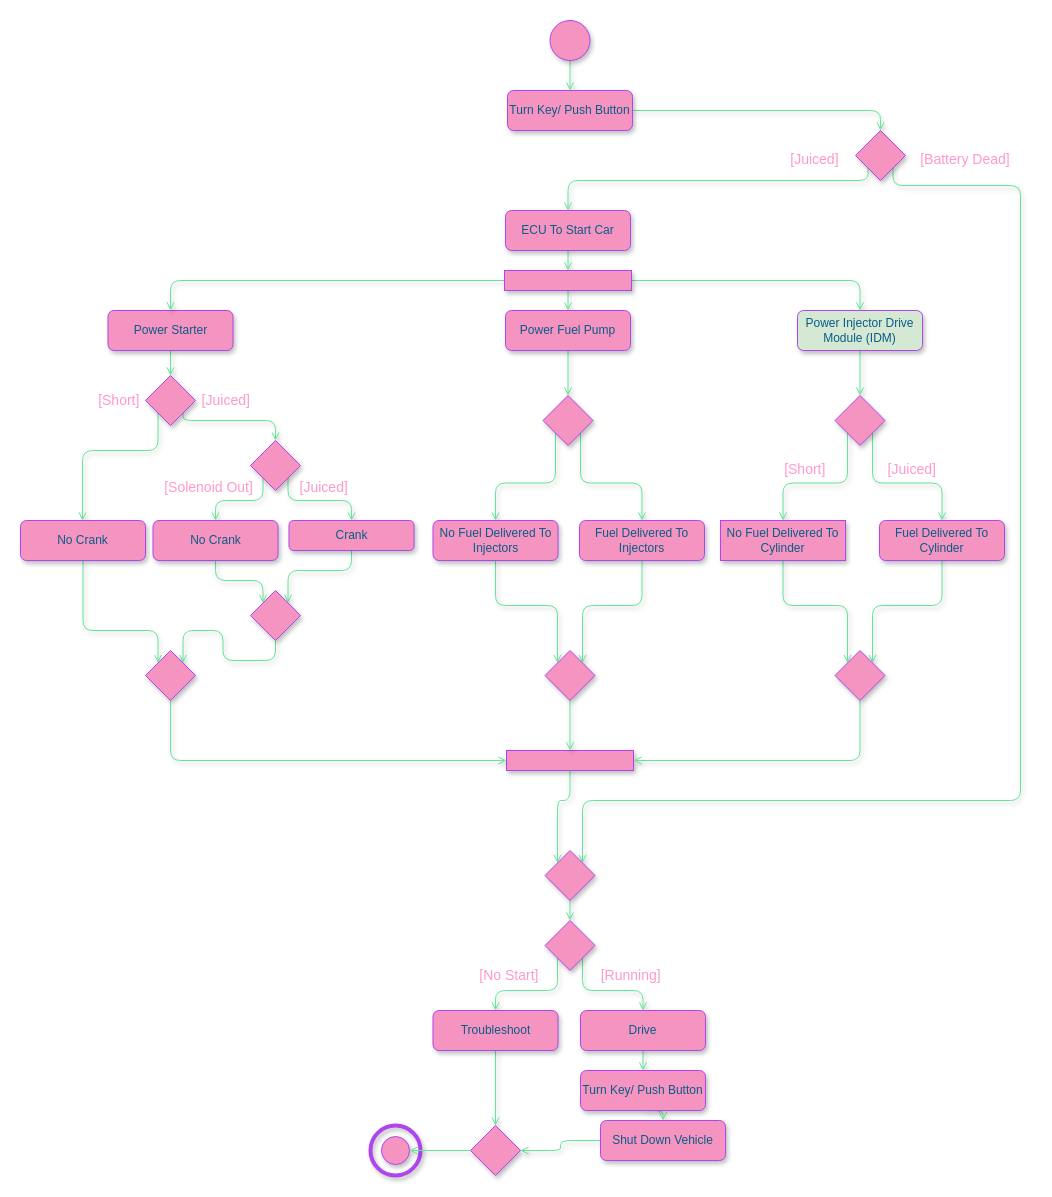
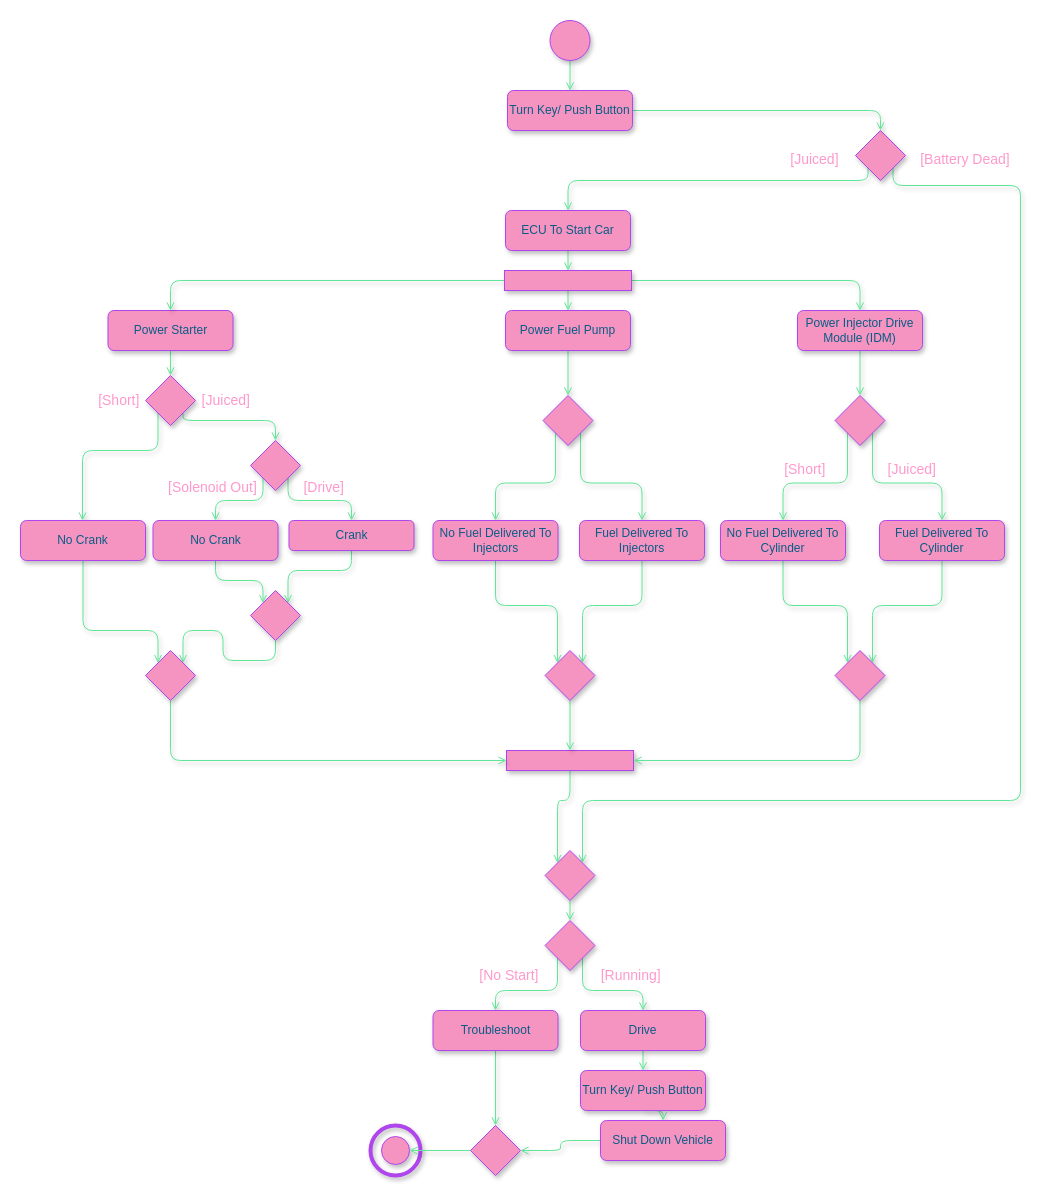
node "Power Injector Drive Module (IDM)": fillcolor #d5e8d4 -> #f694c1
node "[Solenoid Out] [Juiced]": label "[Solenoid Out] [Juiced]" -> "[Solenoid Out] [Drive]"
node "No Fuel Delivered To Cylinder": shape rectangle -> rounded rectangle
